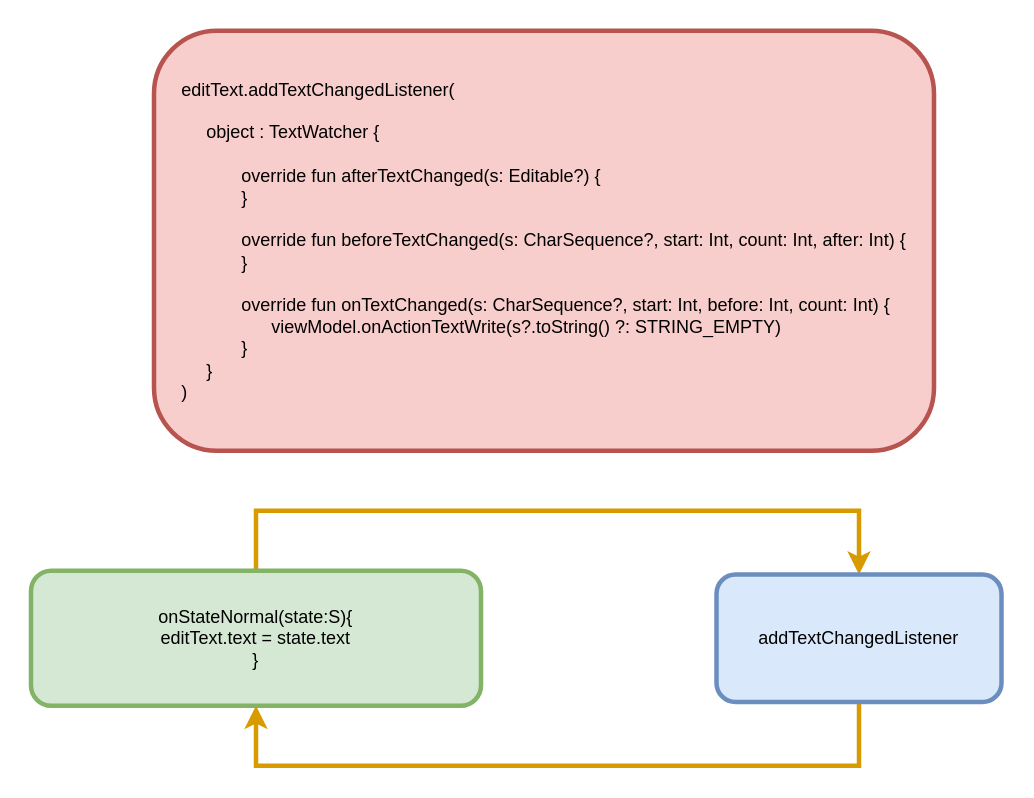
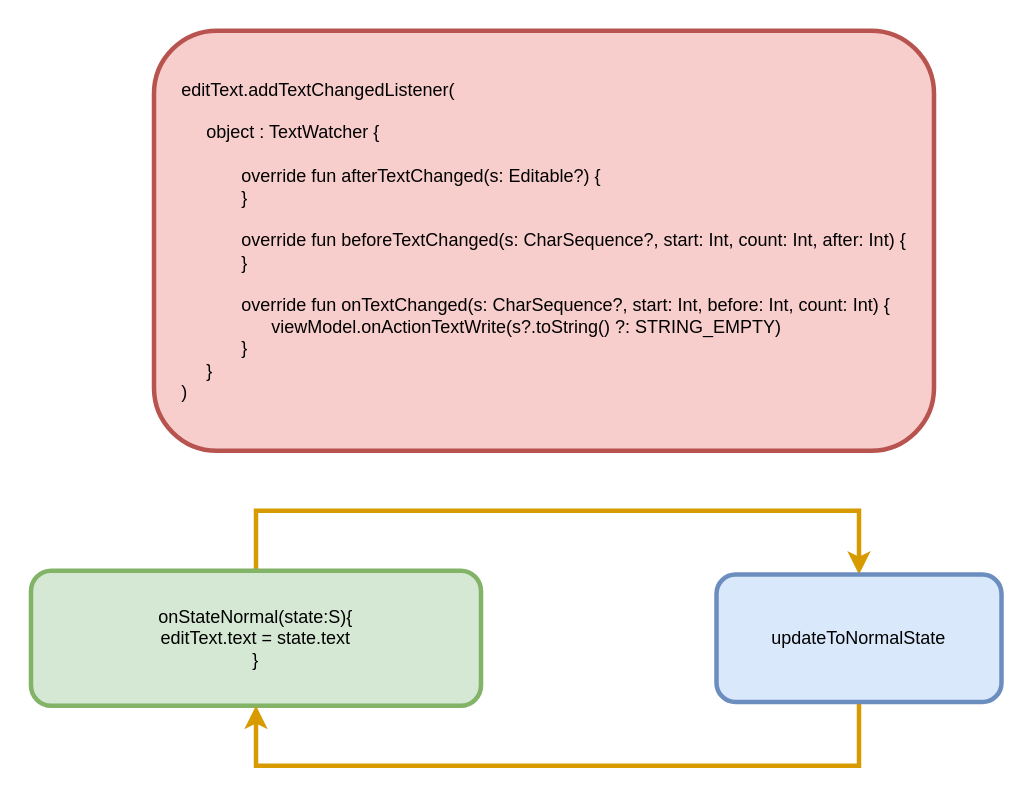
node "addTextChangedListener": label "addTextChangedListener" -> "updateToNormalState"
